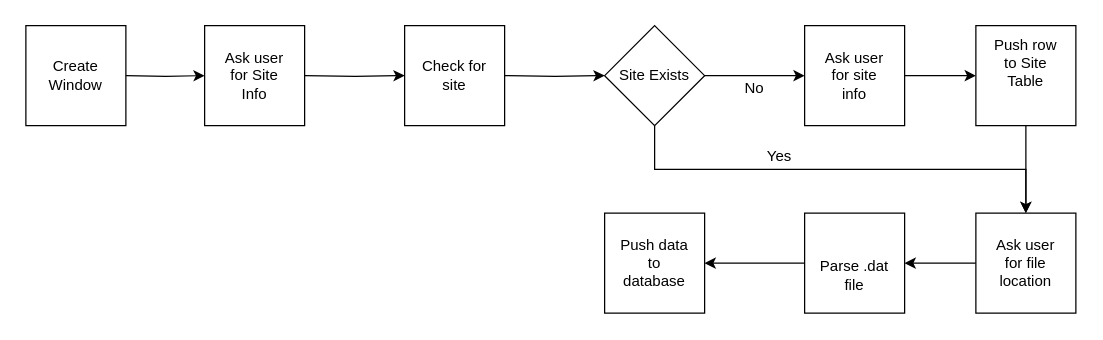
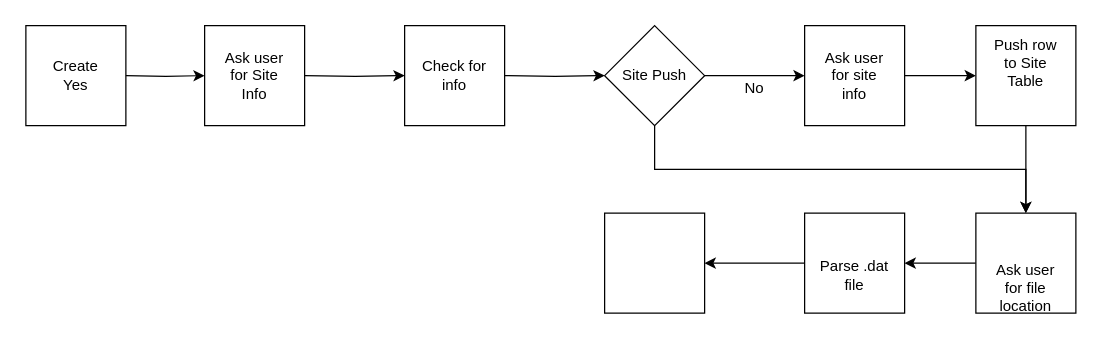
node "Create Window": label "Create Window" -> "Create Yes"
node "Check for site": label "Check for site" -> "Check for info"
node "Site Exists": label "Site Exists" -> "Site Push"
node "Yes": removed
node "Push data to database": removed
node "Ask user for file location": moved (1026, 263) -> (1026, 288)
